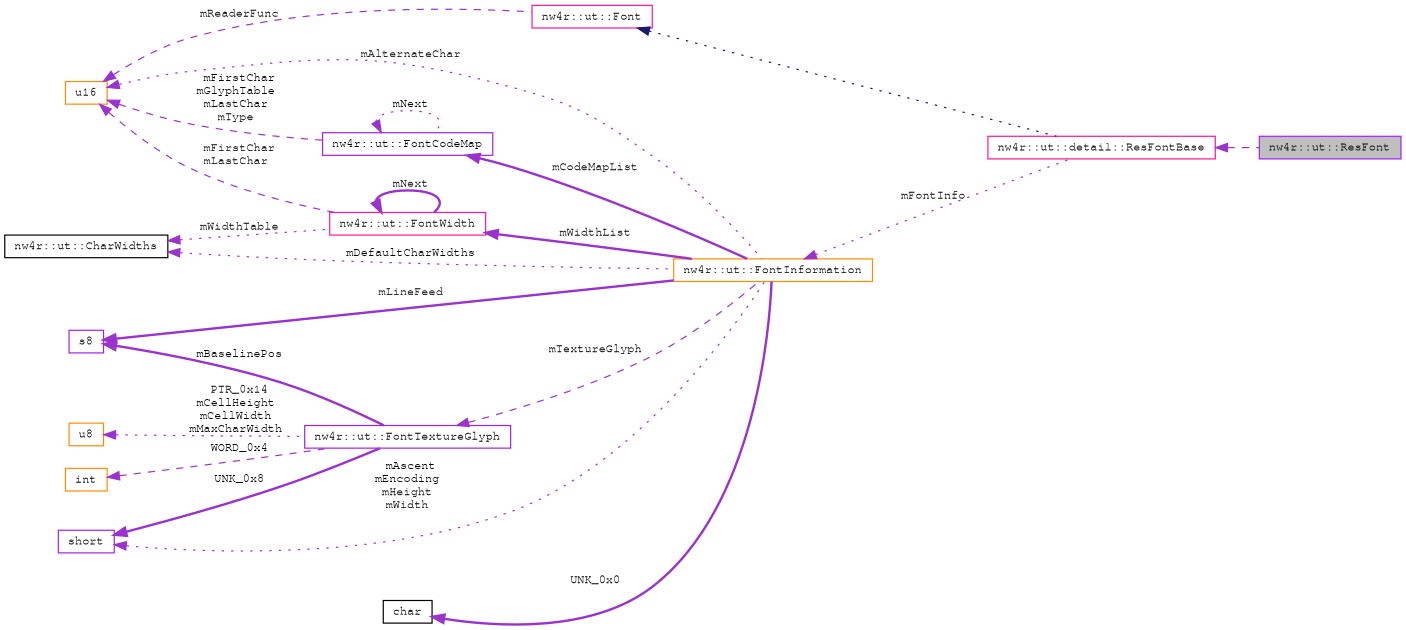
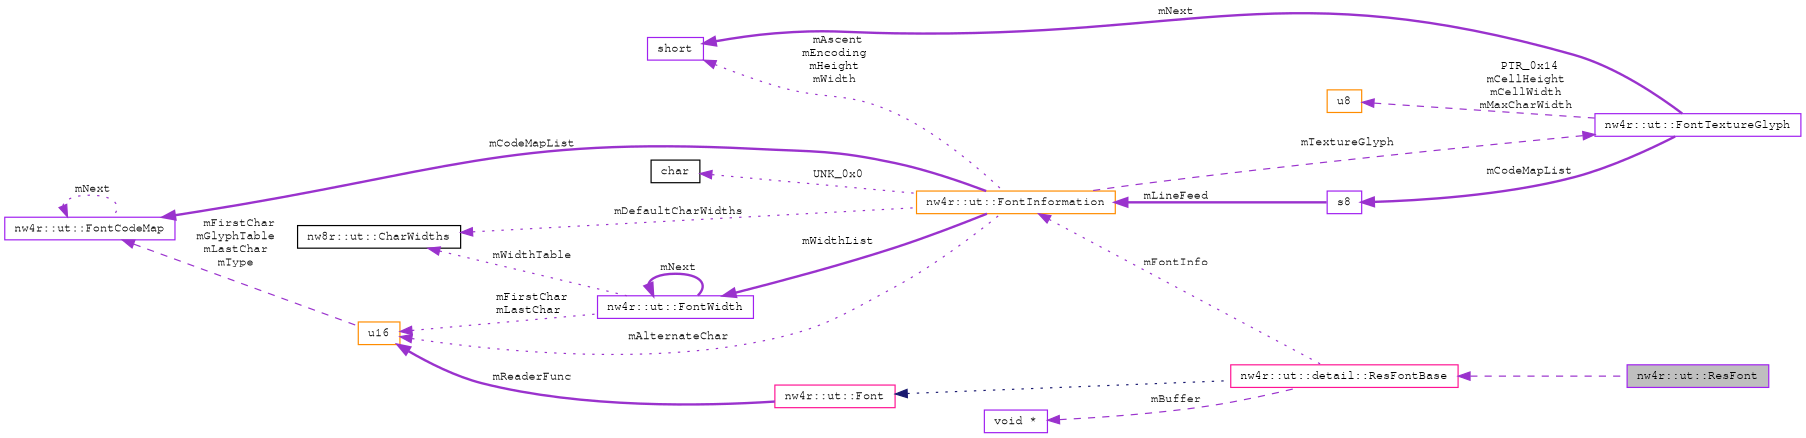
edge "nw4r::ut::Font" -> "u16": style dashed -> bold
edge "nw4r::ut::FontCodeMap" -> "u16": reversed
edge "nw4r::ut::FontWidth" -> "u16": style dashed -> dotted
node "nw4r::ut::FontWidth": color deeppink -> purple
node "nw4r::ut::CharWidths": label "nw4r::ut::CharWidths" -> "nw8r::ut::CharWidths"
edge "nw4r::ut::FontInformation" -> "s8": reversed
edge "nw4r::ut::FontTextureGlyph" -> "s8": label " mBaselinePos" -> " mCodeMapList"
node "void *": added
edge "nw4r::ut::FontTextureGlyph" -> "u8": style dotted -> dashed
edge "nw4r::ut::FontTextureGlyph" -> "short": label " UNK_0x8" -> " mNext"
node "int": removed
edge "nw4r::ut::FontInformation" -> "char": style bold -> dotted
